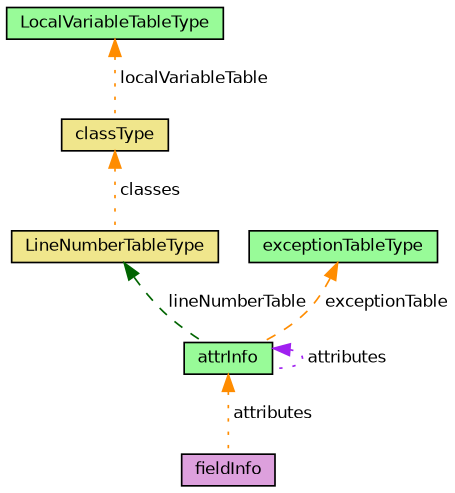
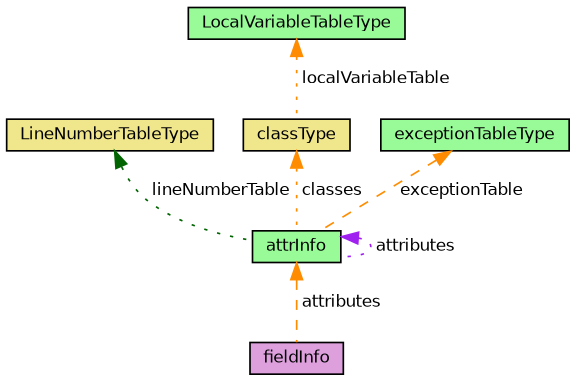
edge "LineNumberTableType" -> "classType": now "attrInfo" -> "classType"
edge "attrInfo" -> "LineNumberTableType": style dashed -> dotted
edge "fieldInfo" -> "attrInfo": style dotted -> dashed
